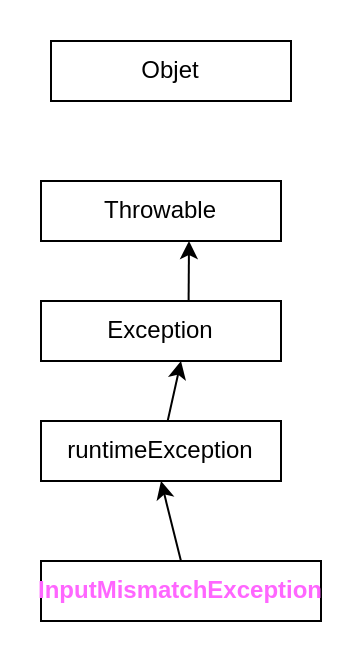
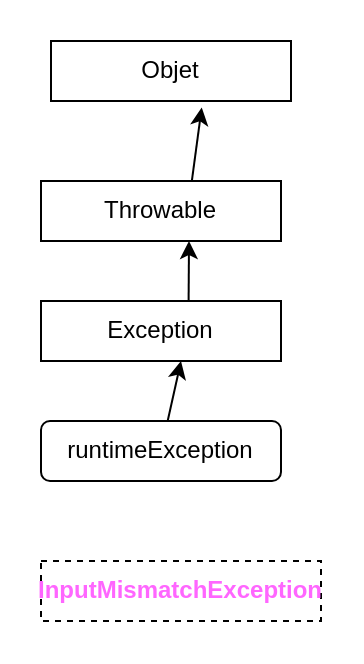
edge "Throwable" -> "Objet": added
node "runtimeException": shape rectangle -> rounded rectangle
edge "InputMismatchException" -> "runtimeException": removed
node "InputMismatchException": style solid -> dashed
